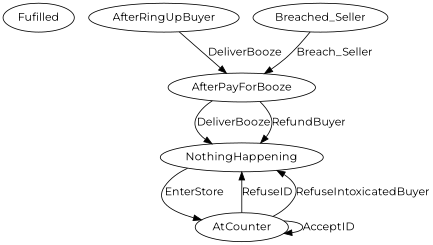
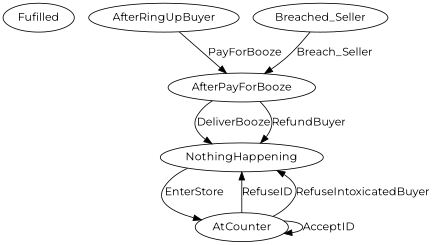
edge "AfterRingUpBuyer" -> "AfterPayForBooze": label "DeliverBooze" -> "PayForBooze"
